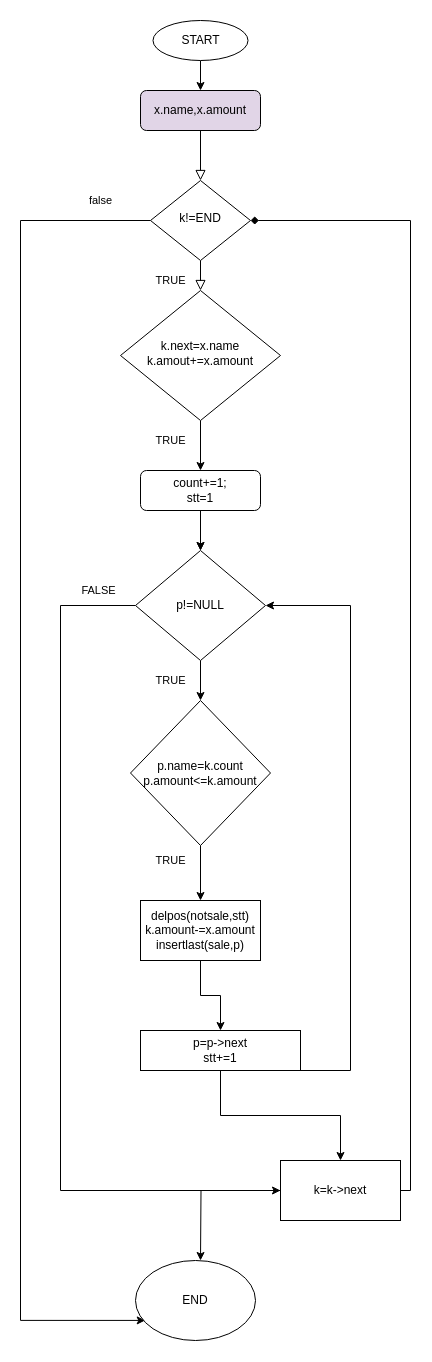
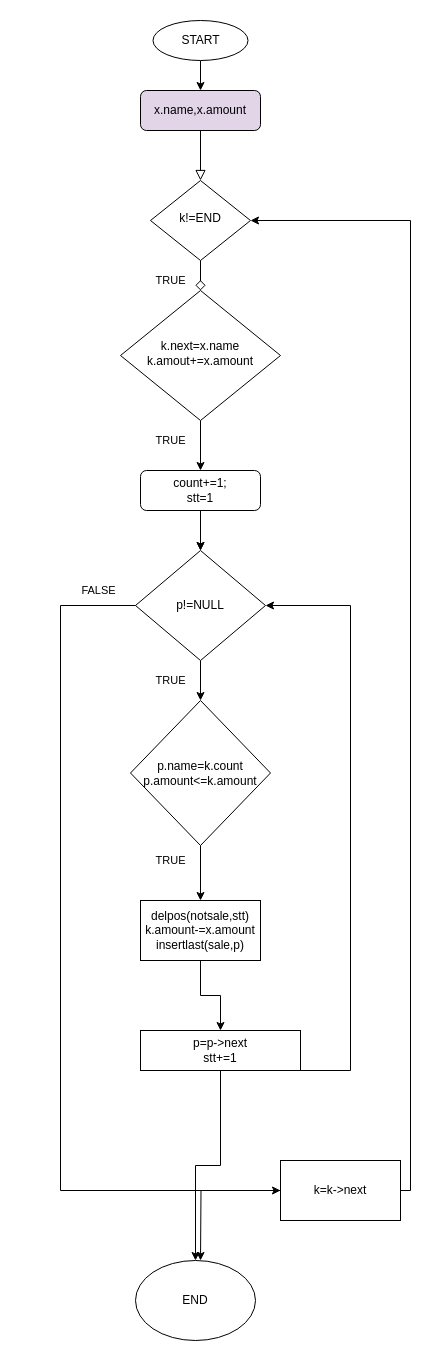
edge "k=k->next" -> "k!=END": arrowhead diamond -> classic
edge "k!=END" -> "k.next=x.name k.amout+=x.amount": arrowhead block -> diamond
edge "k!=END" -> "END": removed, label "false"
edge "p=p->next stt+=1" -> "k=k->next": now "p=p->next stt+=1" -> "END"
